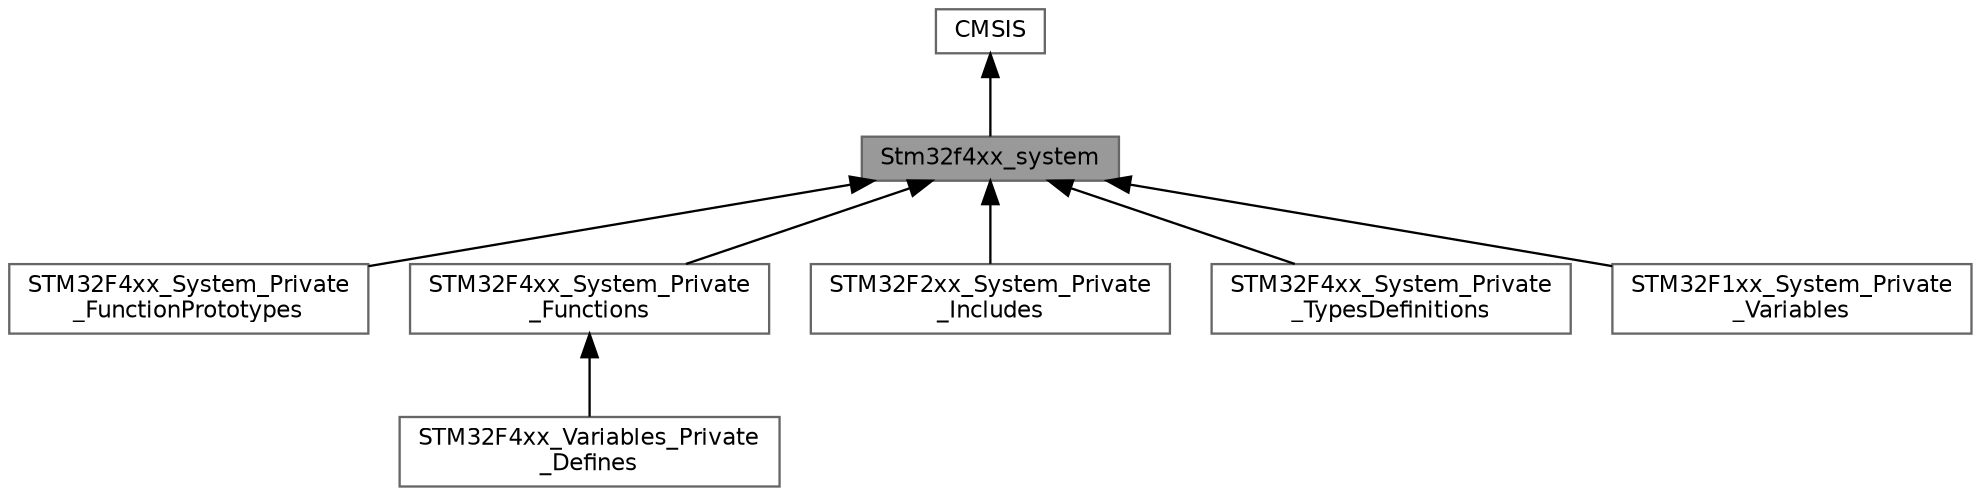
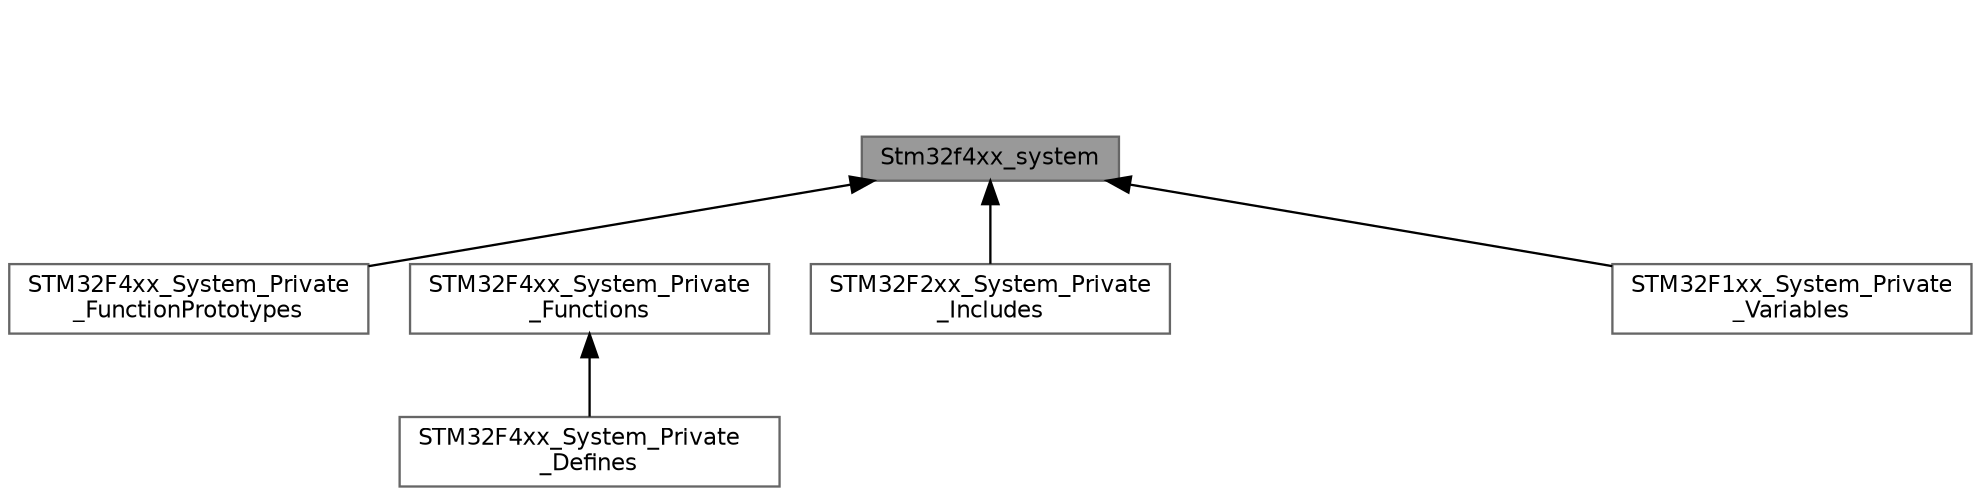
node "CMSIS": removed
edge "STM32F4xx_System_Private _Functions" -> "Stm32f4xx_system": removed
node "STM32F4xx_System_Private _TypesDefinitions": removed
node "STM32F4xx_Variables_Private _Defines": label "STM32F4xx_Variables_Private _Defines" -> "STM32F4xx_System_Private _Defines"
